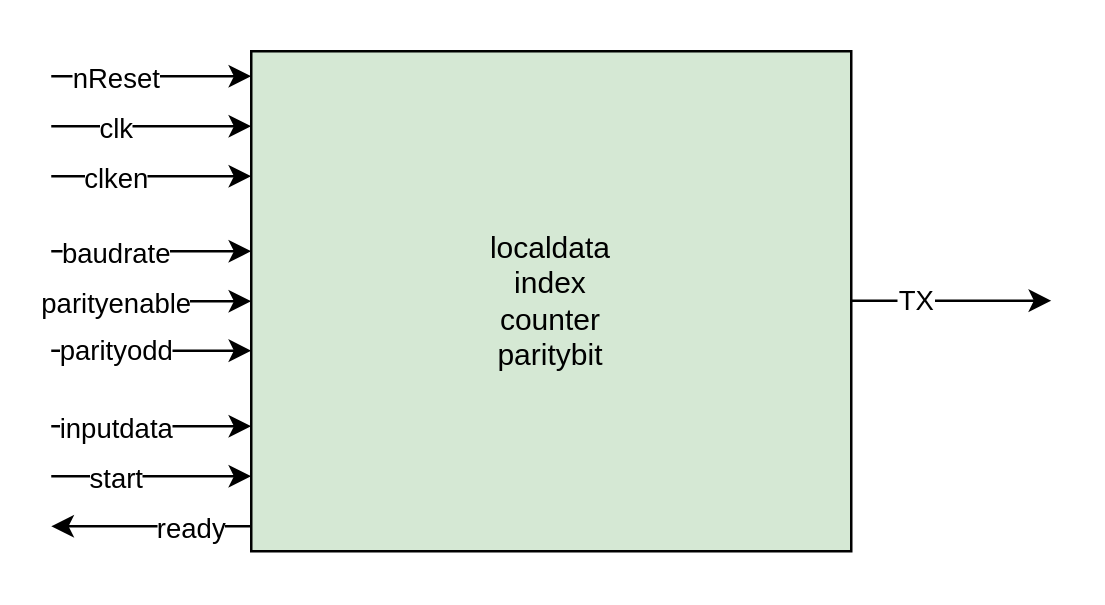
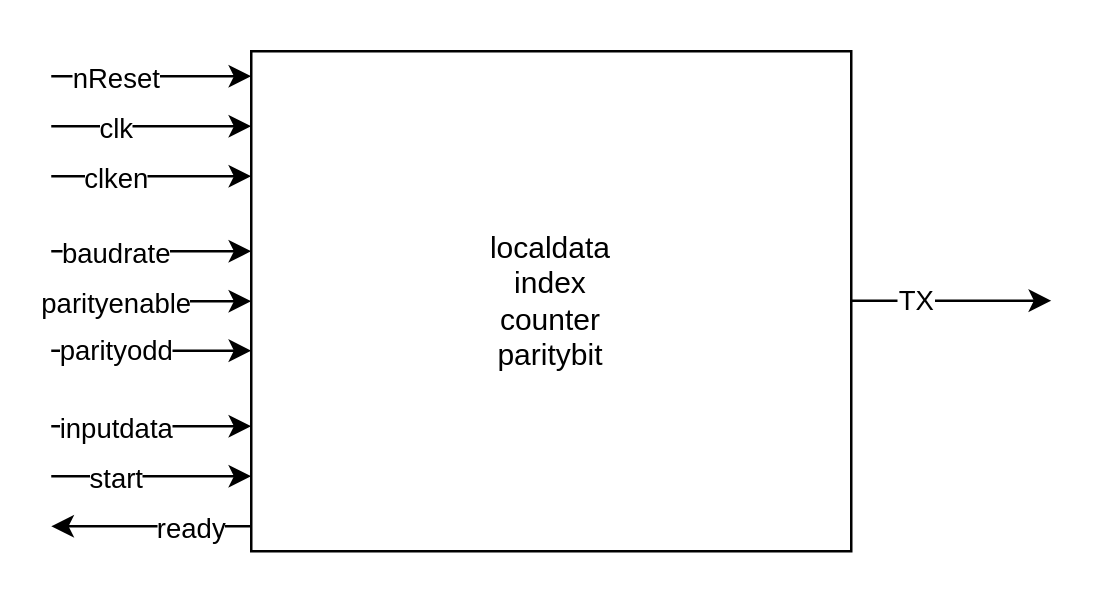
node "localdata index counter paritybit": fillcolor #d5e8d4 -> #ffffff
